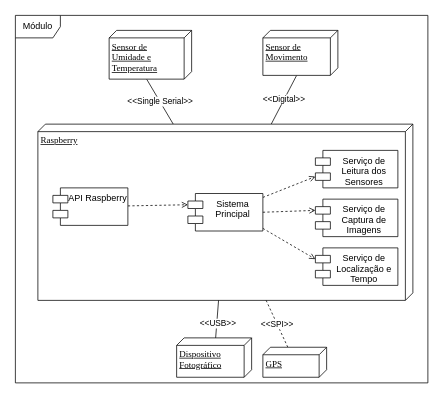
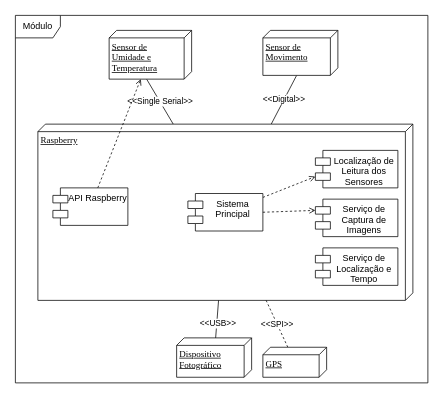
node "Serviço de Leitura dos Sensores": label "Serviço de Leitura dos Sensores" -> "Localização de Leitura dos Sensores"
edge "API Raspberry" -> "Sistema Principal": now "API Raspberry" -> "Sensor de Umidade e Temperatura"
edge "Sistema Principal" -> "Serviço de Localização e Tempo": removed
